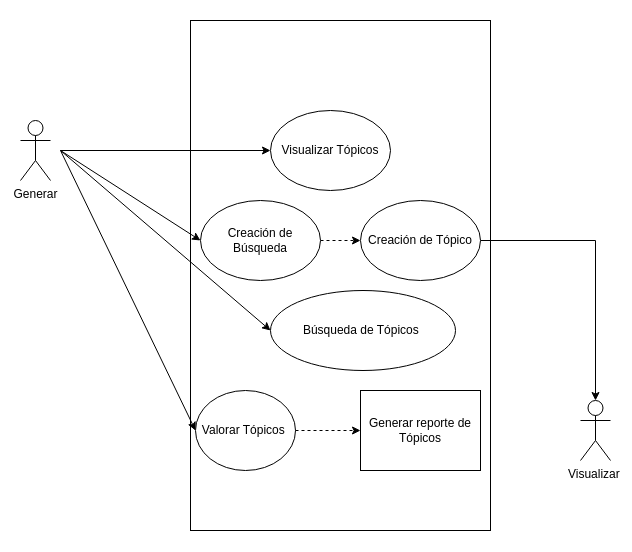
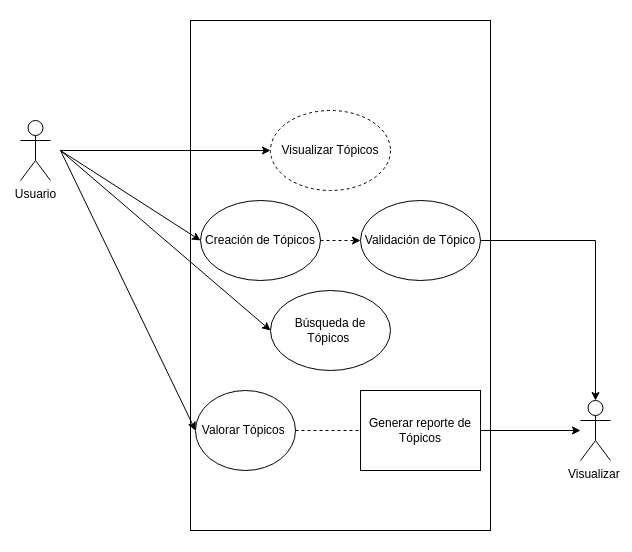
node "Visualizar Tópicos": style solid -> dashed
node "Generar": label "Generar" -> "Usuario"
node "Creación de Búsqueda": label "Creación de Búsqueda" -> "Creación de Tópicos"
node "Creación de Tópico": label "Creación de Tópico" -> "Validación de Tópico"
node "Búsqueda de Tópicos": size 185x80 -> 120x80
edge "Valorar Tópicos" -> "Generar reporte de Tópicos": arrowhead classic -> none
edge "Generar reporte de Tópicos" -> "Visualizar": added
